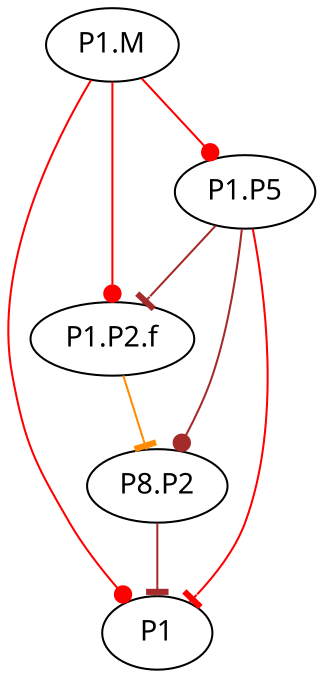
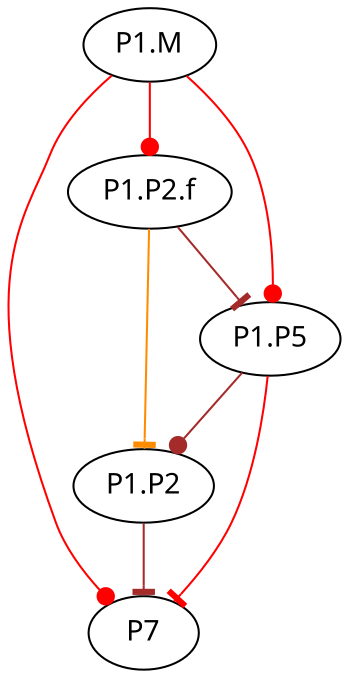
edge "P1.P5" -> "P1.P2.f": reversed
node "P8.P2": label "P8.P2" -> "P1.P2"
node "P1": label "P1" -> "P7"
